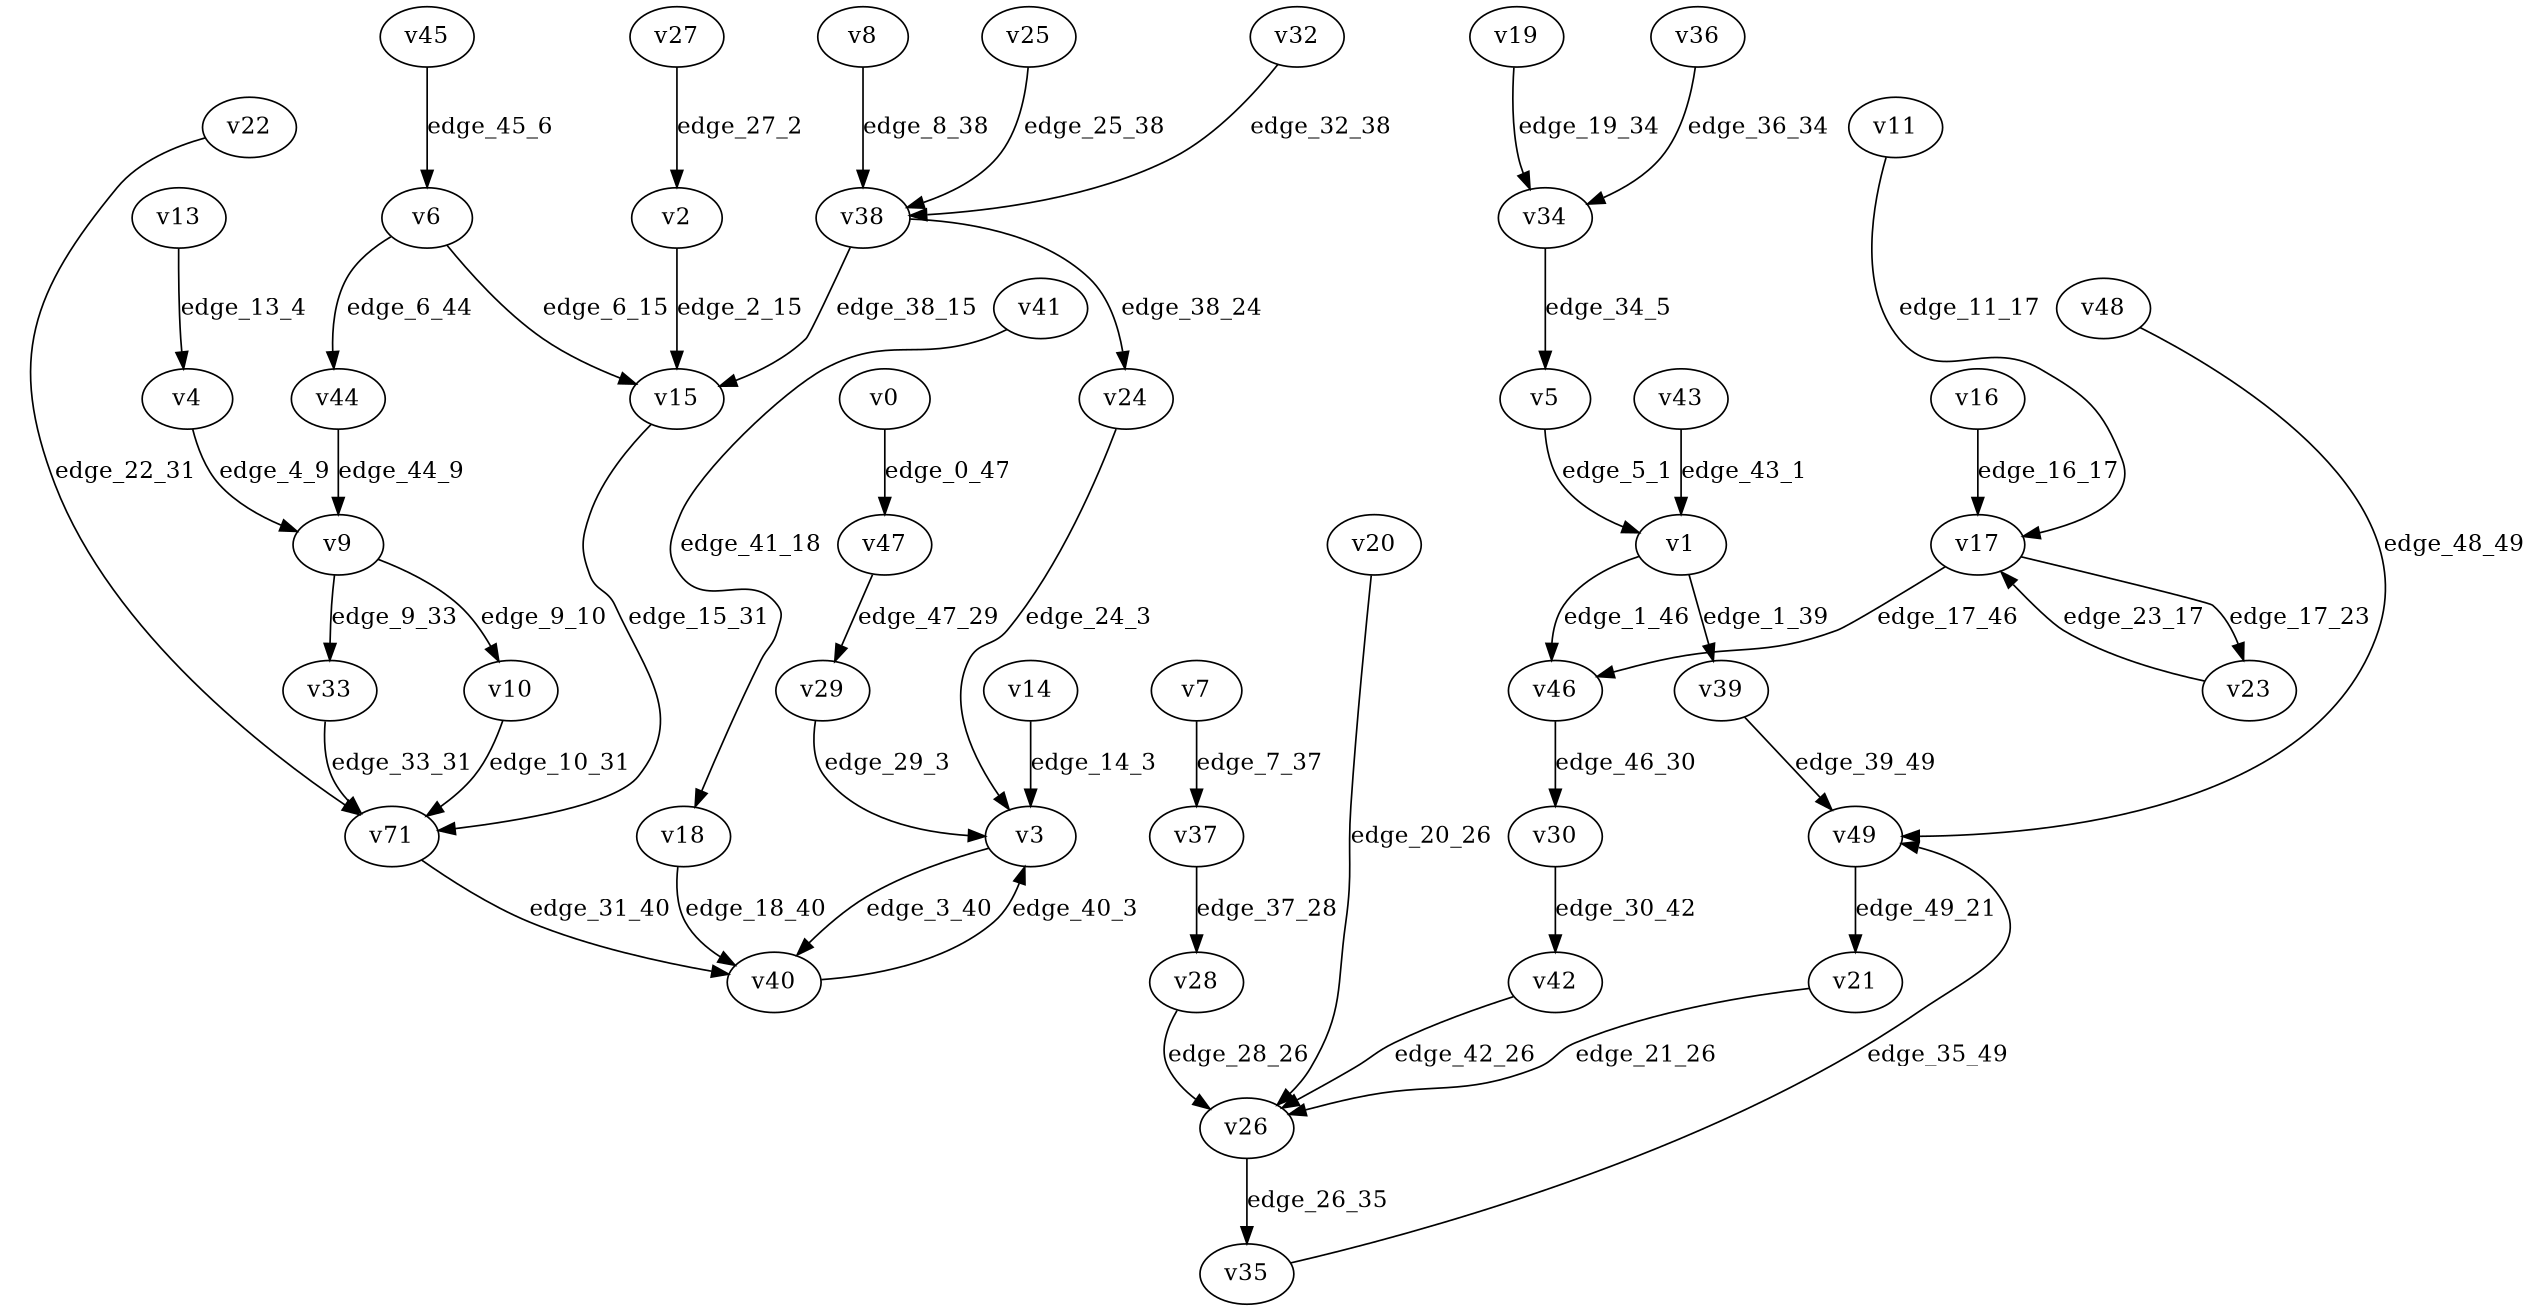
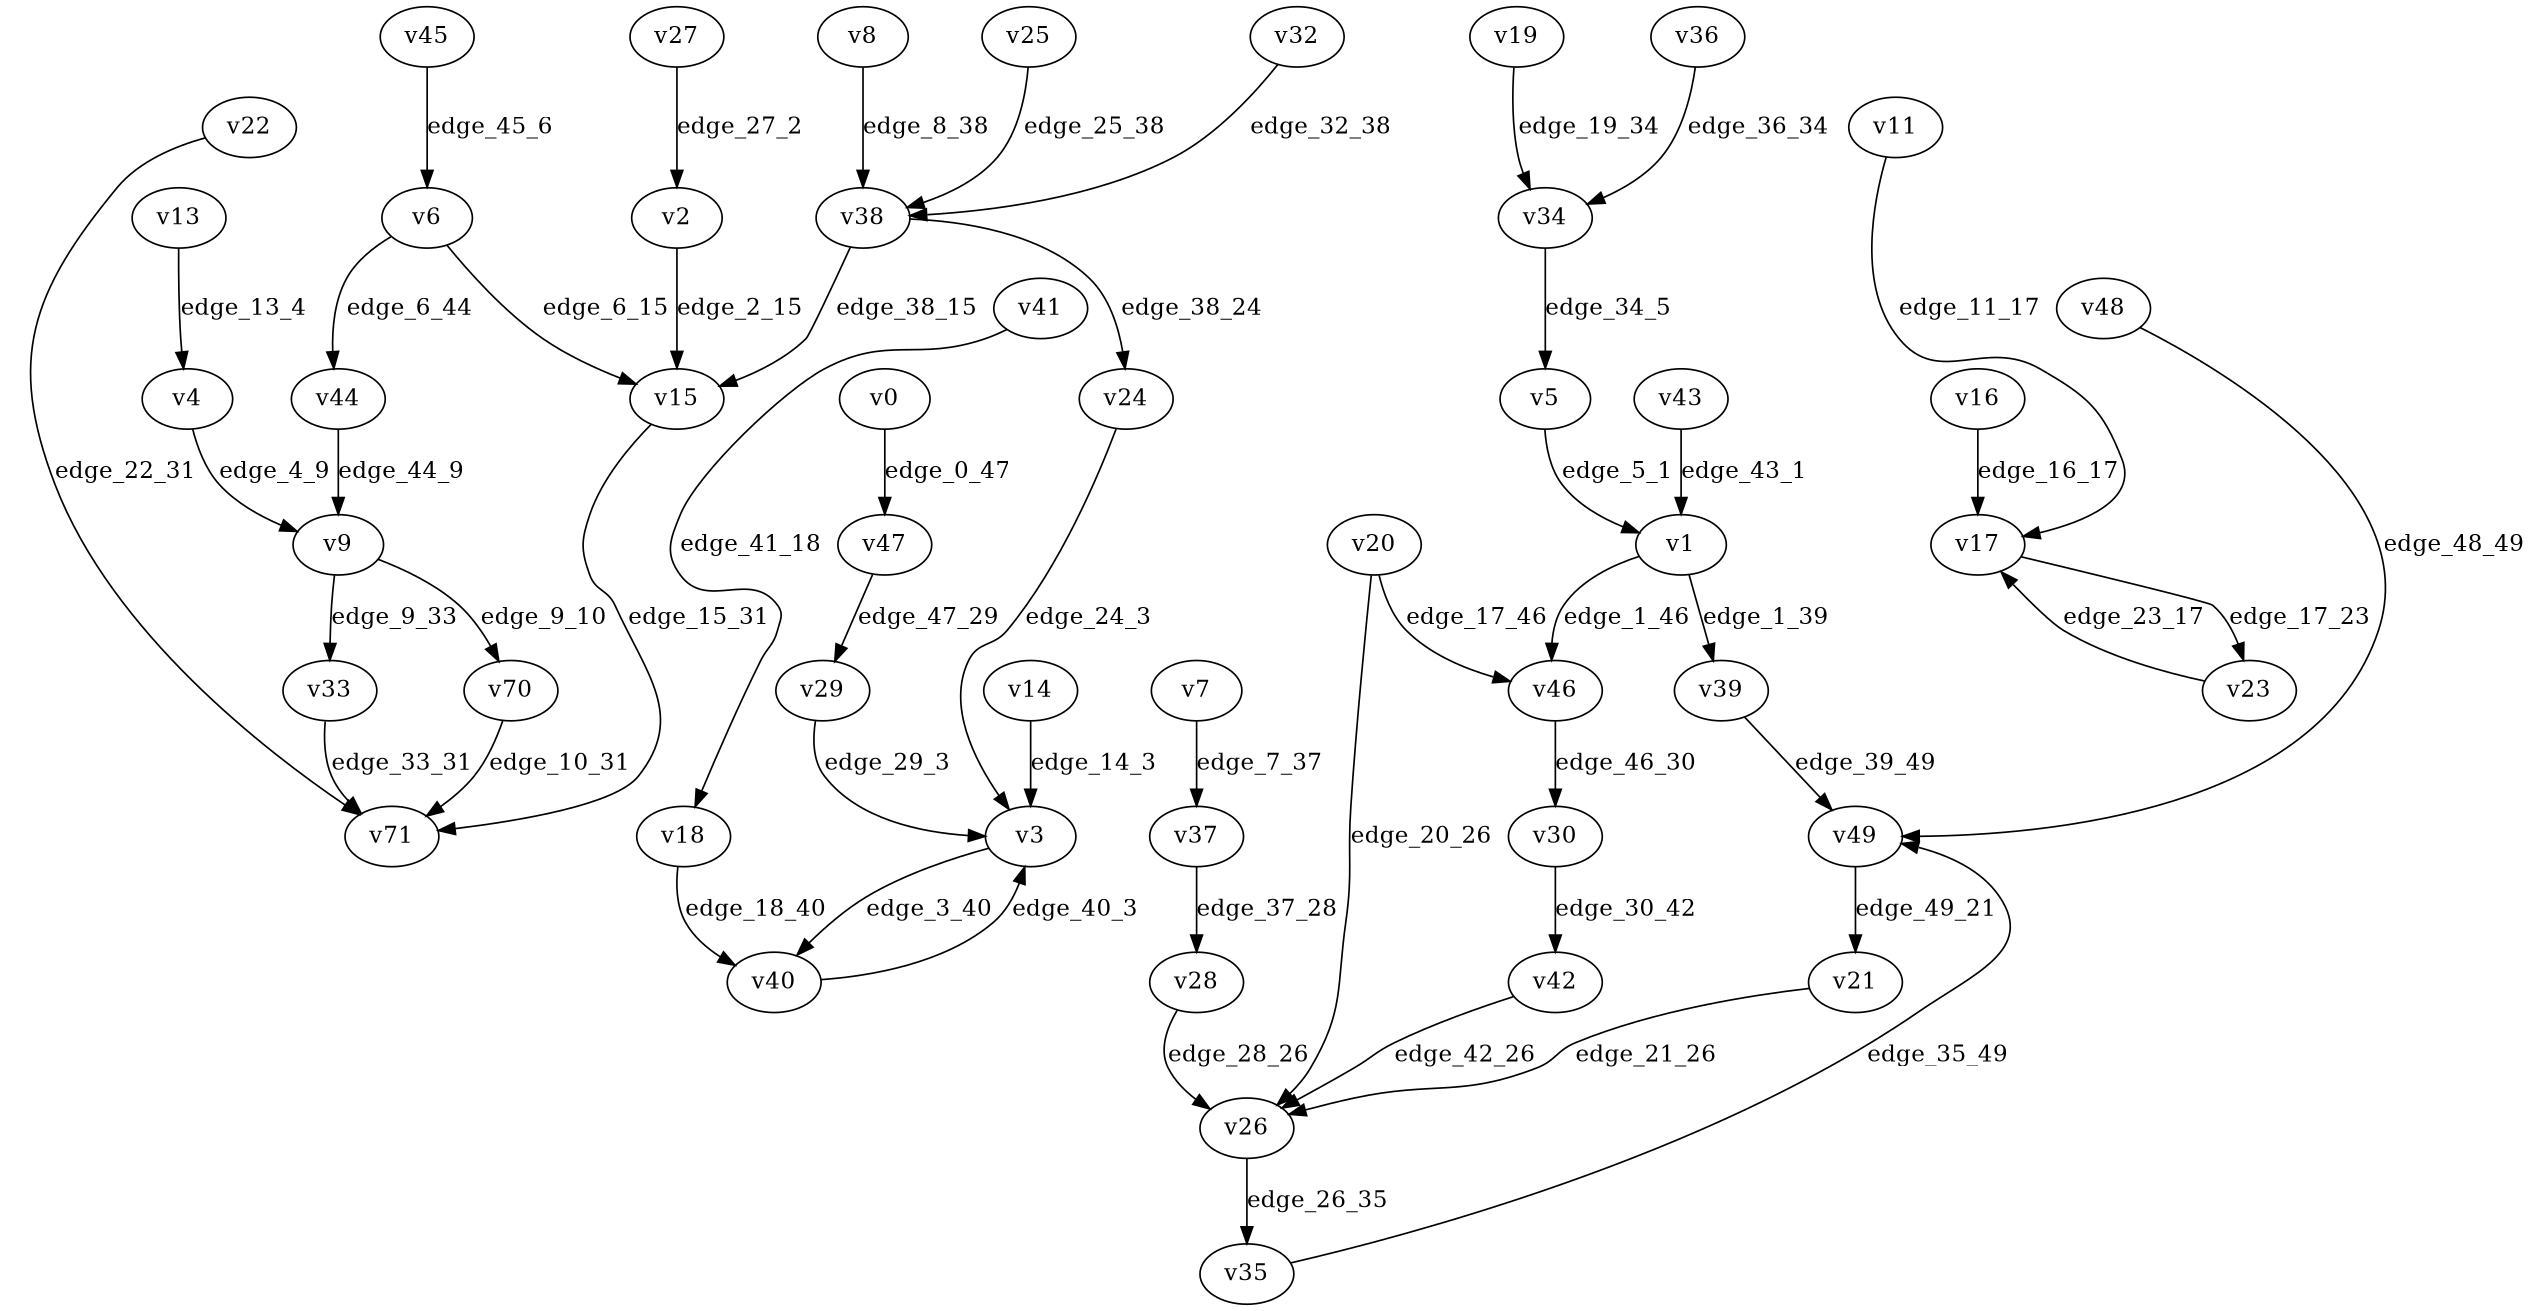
edge "v17" -> "v46": now "v20" -> "v46"
node "v10": label "v10" -> "v70"
edge "v71" -> "v40": removed, label "edge_31_40"
